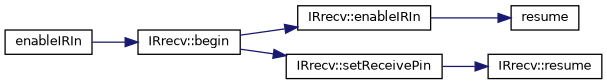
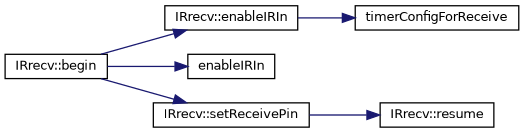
node "resume": label "resume" -> "timerConfigForReceive"
edge "enableIRIn" -> "IRrecv::begin": reversed
